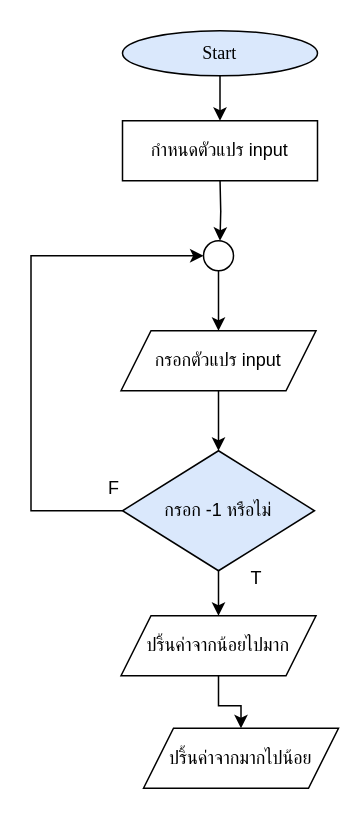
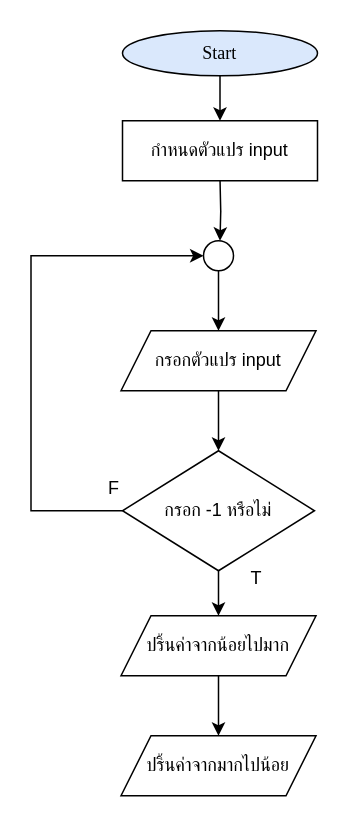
node "กรอก -1 หรือไม่": fillcolor #dae8fc -> #ffffff
node "ปริ้นค่าจากมากไปน้อย": moved (241, 758) -> (218, 766)
